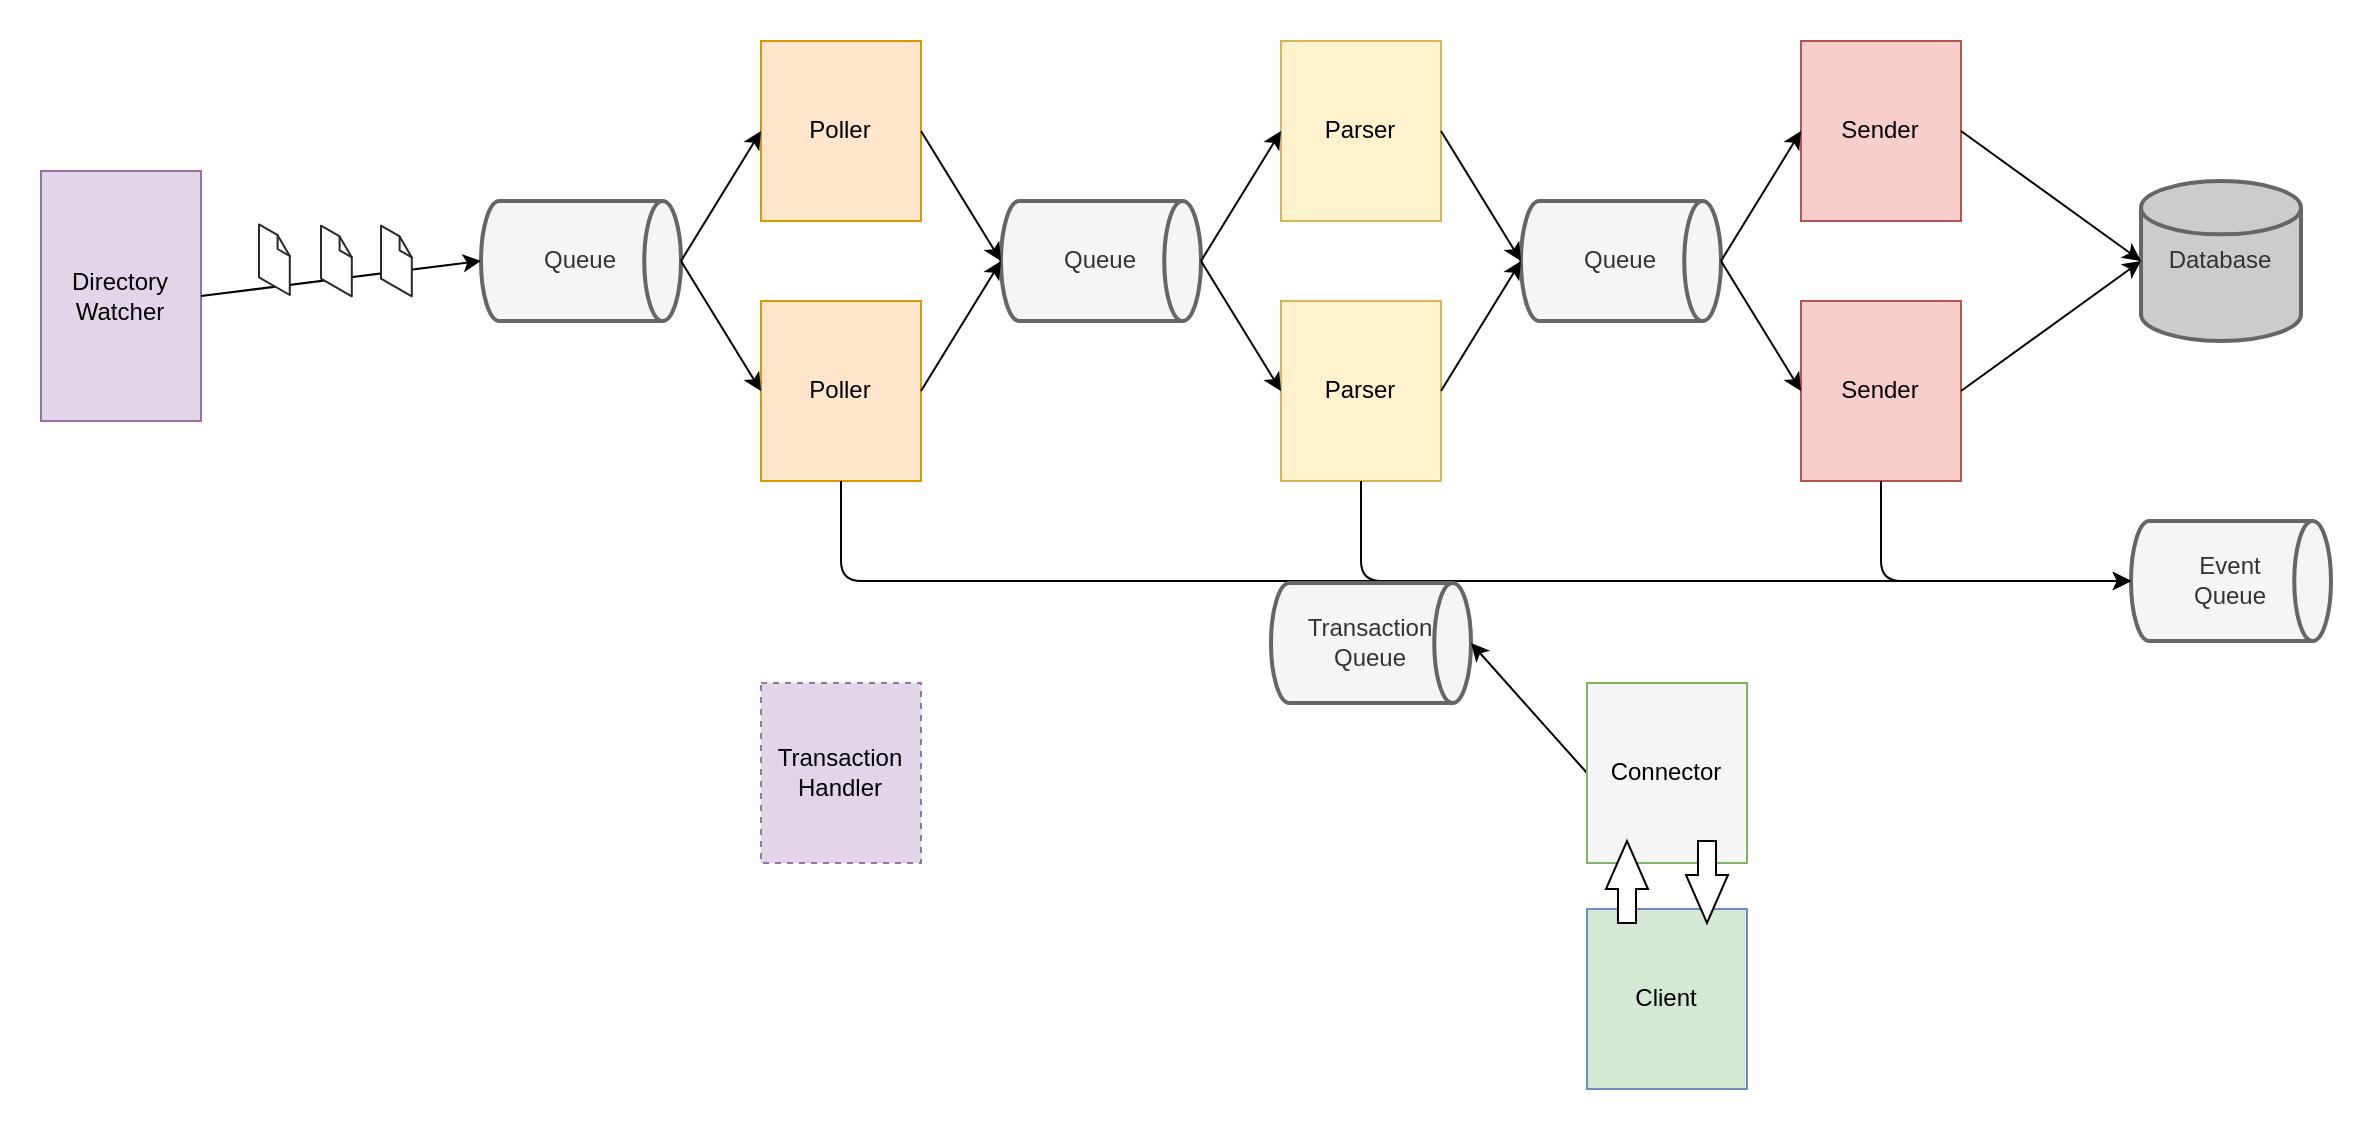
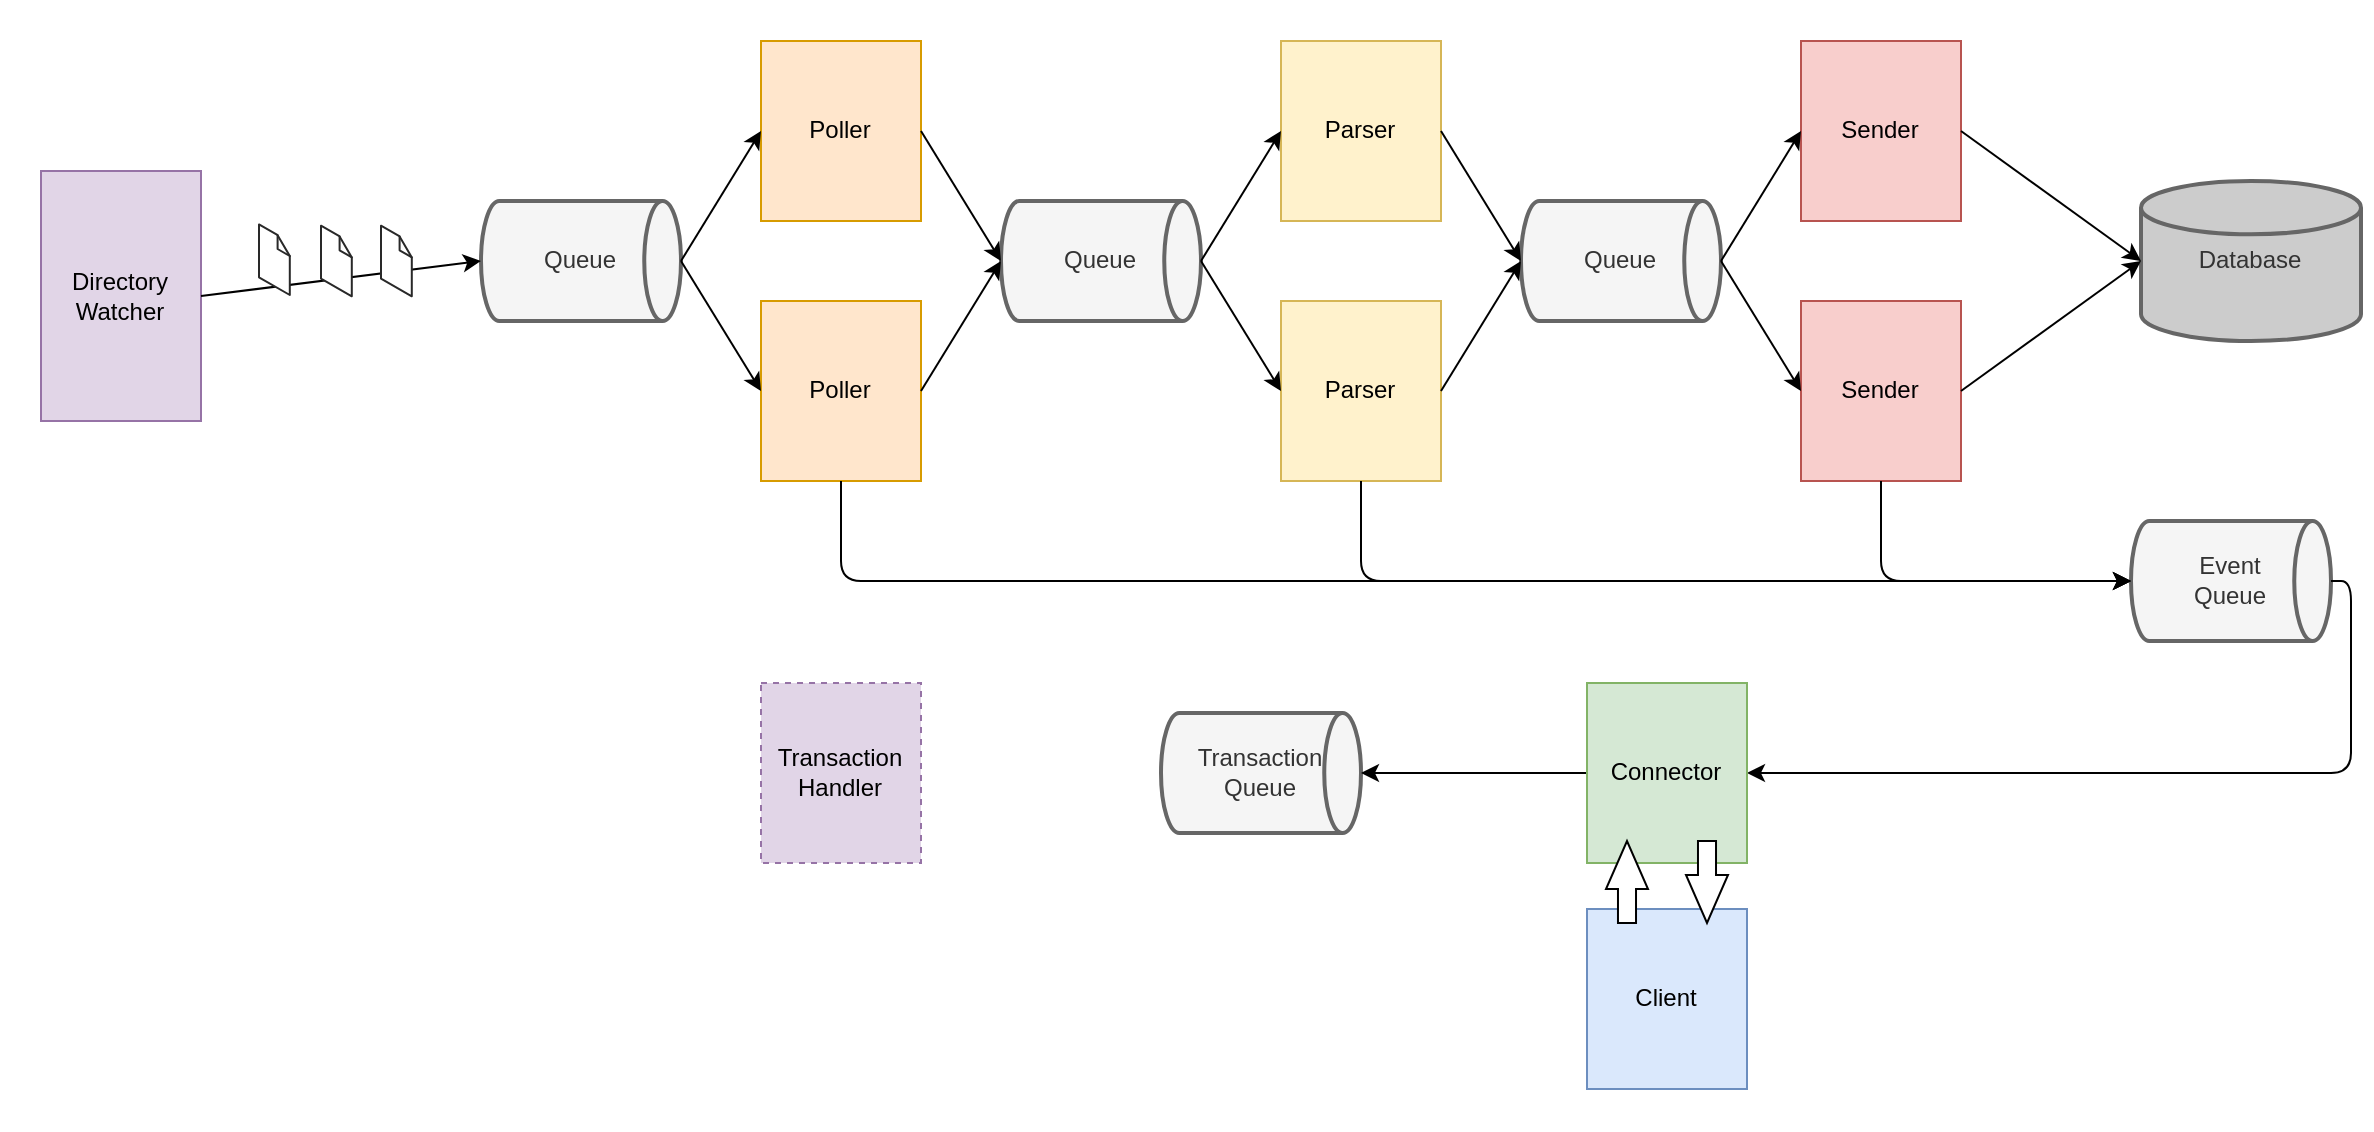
node "Database": size 160x160 -> 220x160
node "Transaction Queue": moved (1371, 643) -> (1261, 773)
node "Connector": fillcolor #f5f5f5 -> #d5e8d4
edge "Event Queue" -> "Connector": added
node "Client": fillcolor #d5e8d4 -> #dae8fc
